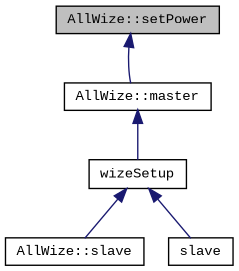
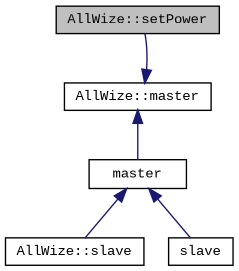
edge "AllWize::master" -> "AllWize::setPower": reversed
node "wizeSetup": label "wizeSetup" -> "master"
